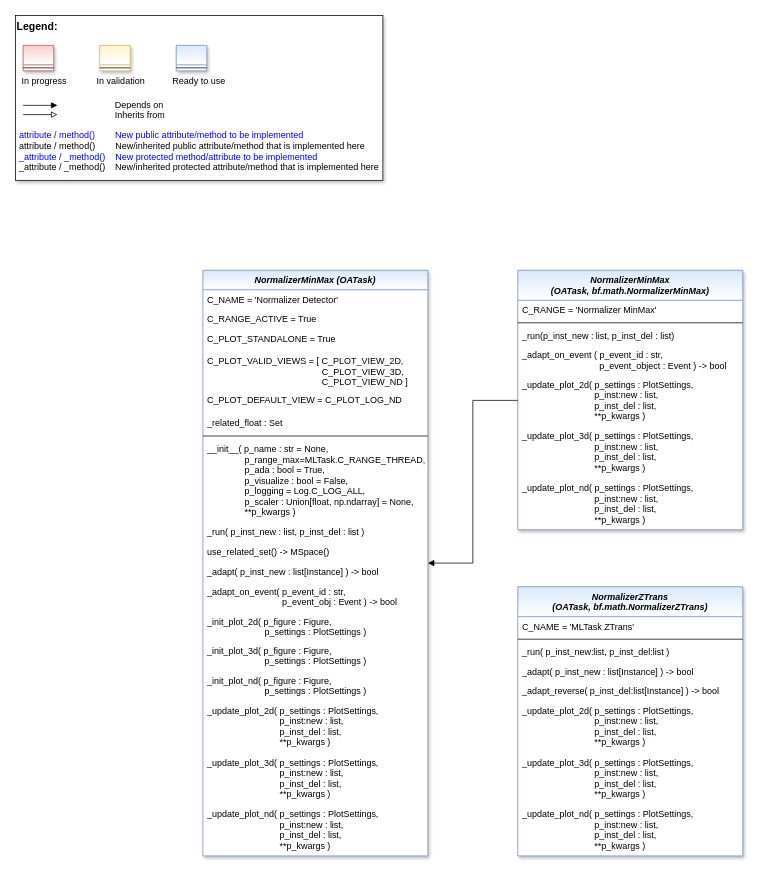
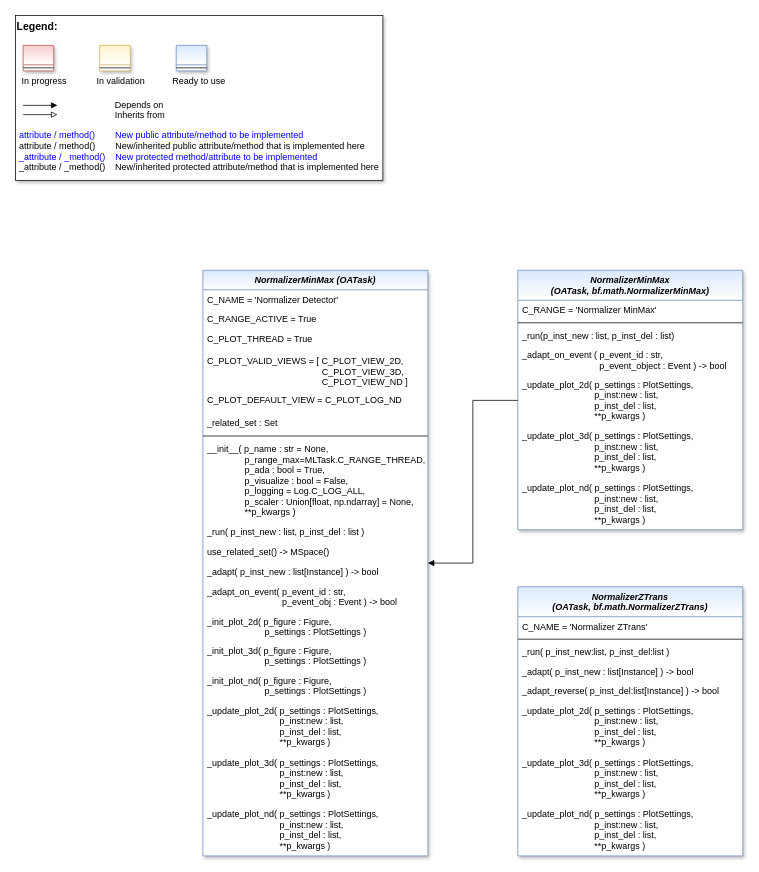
node "C_PLOT_STANDALONE = True": label "C_PLOT_STANDALONE = True" -> "C_PLOT_THREAD = True"
node "_related_float : Set": label "_related_float : Set" -> "_related_set : Set"
node "C_NAME = 'MLTask ZTrans'": label "C_NAME = 'MLTask ZTrans'" -> "C_NAME = 'Normalizer ZTrans'"
